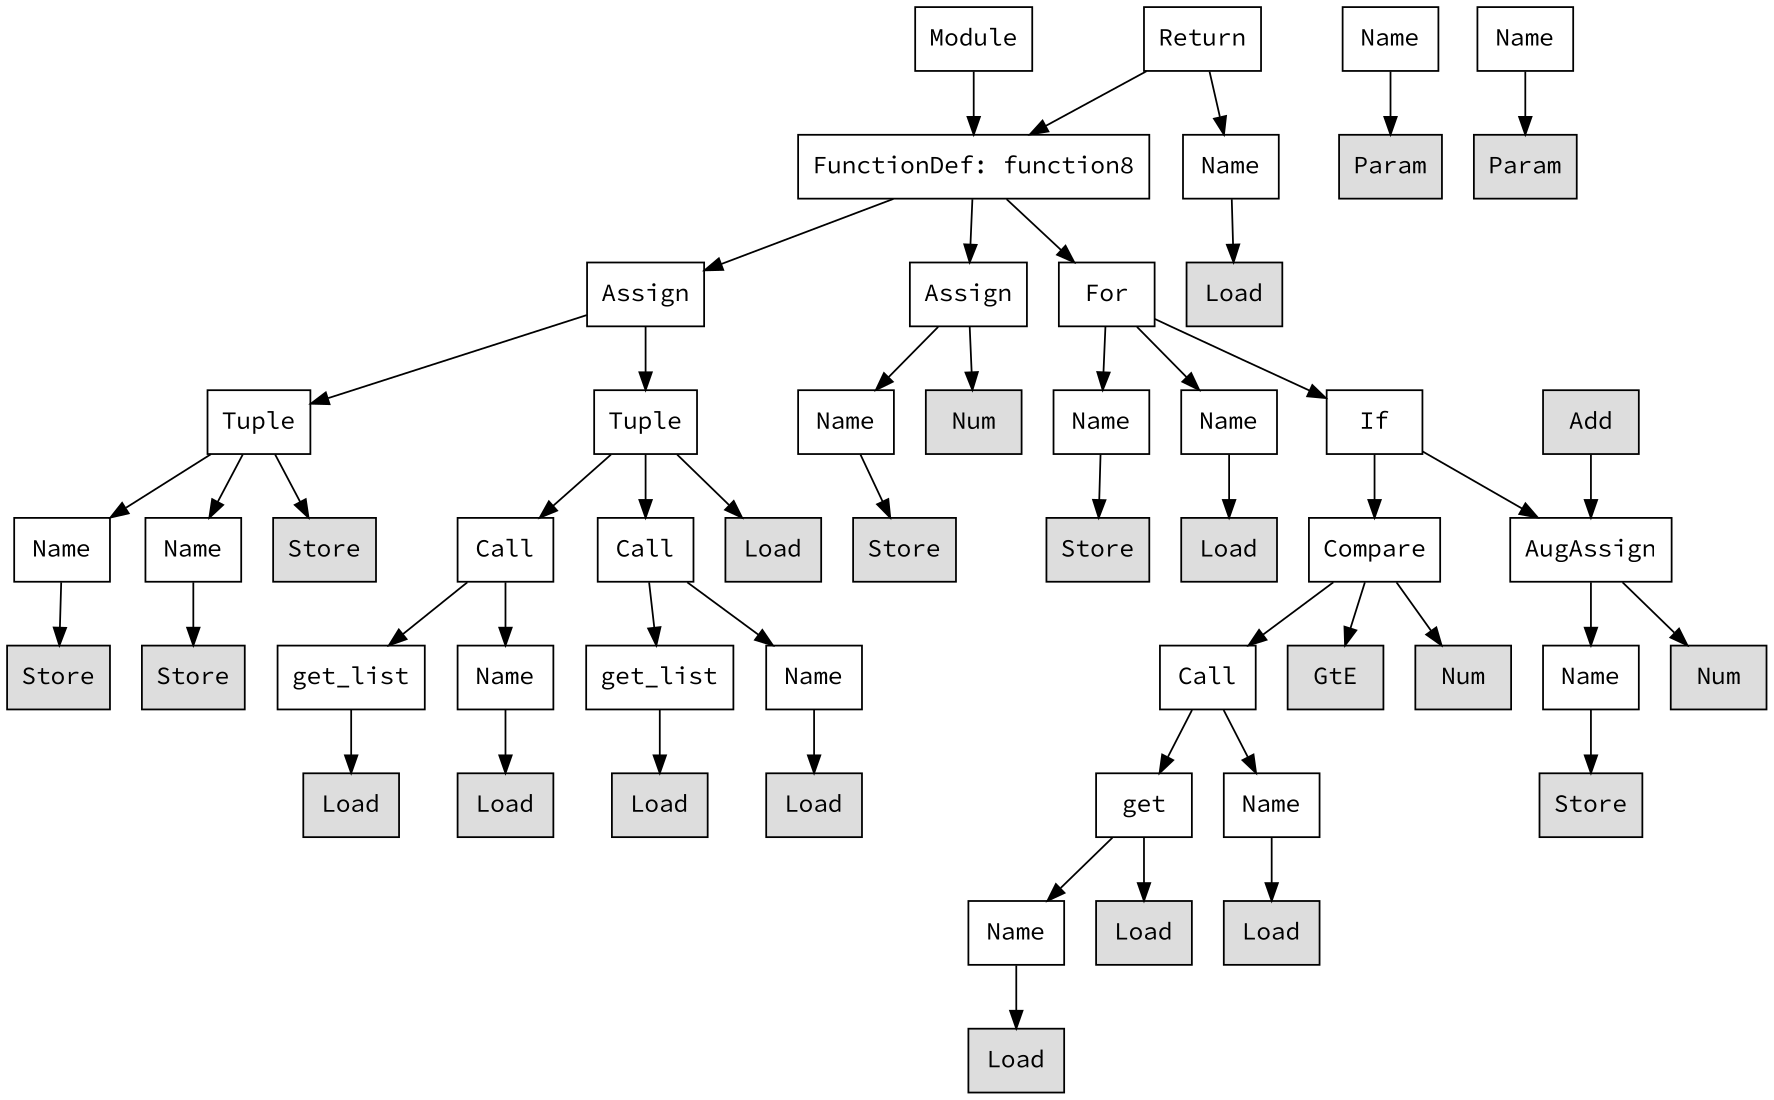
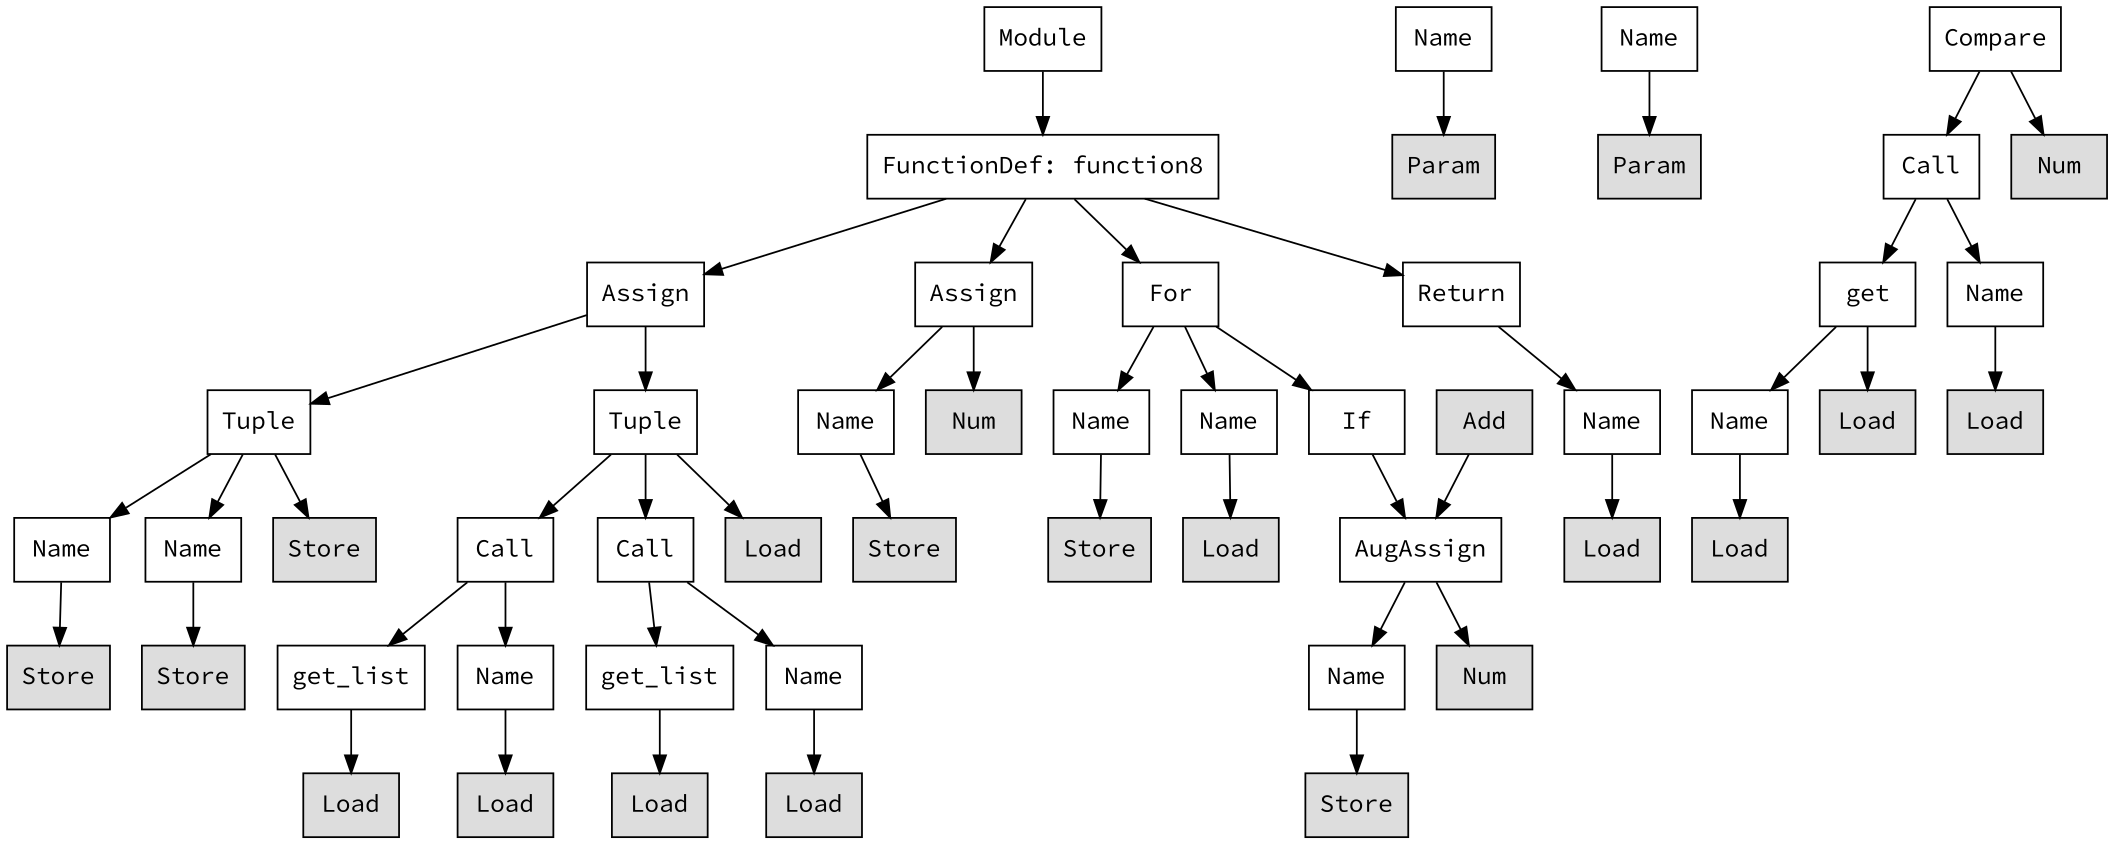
edge "Return" -> "FunctionDef: function8": reversed
edge "If" -> "Compare": removed
node "GtE": removed
